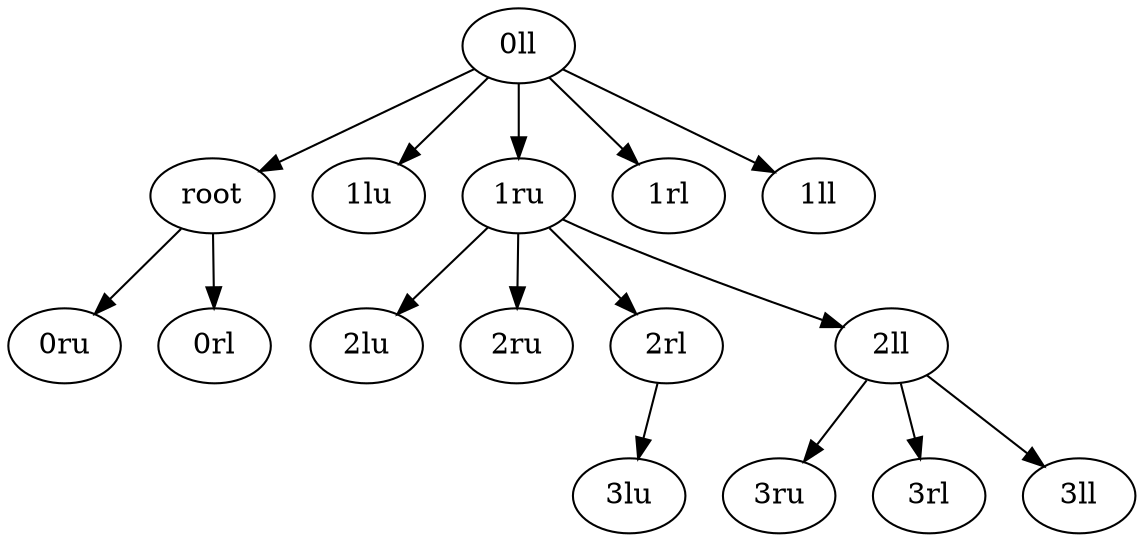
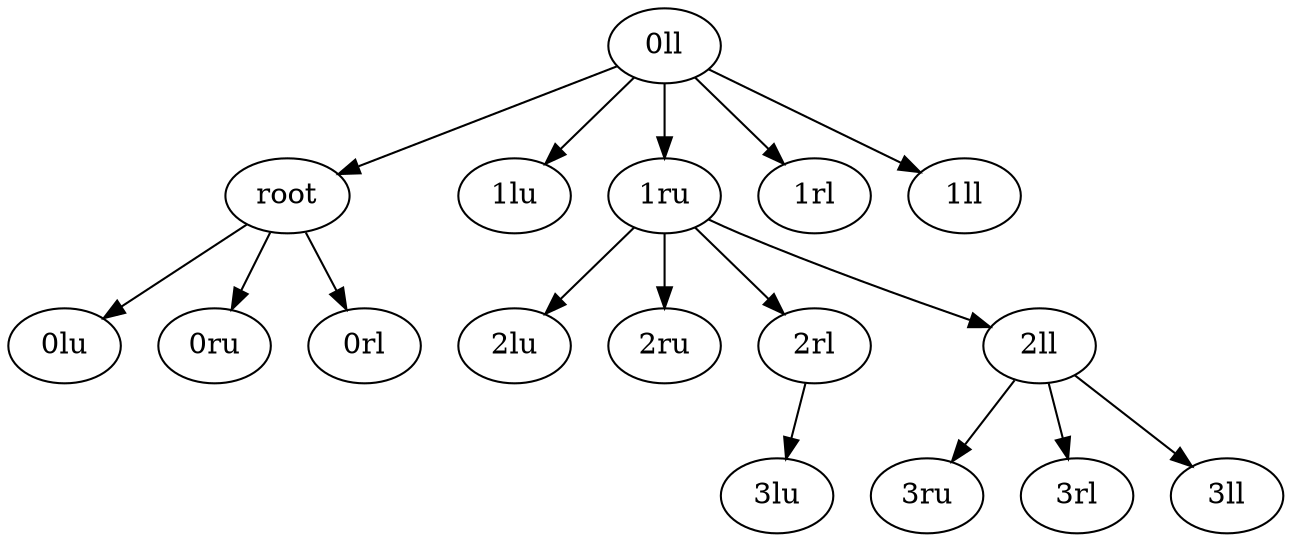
node "0lu": added
